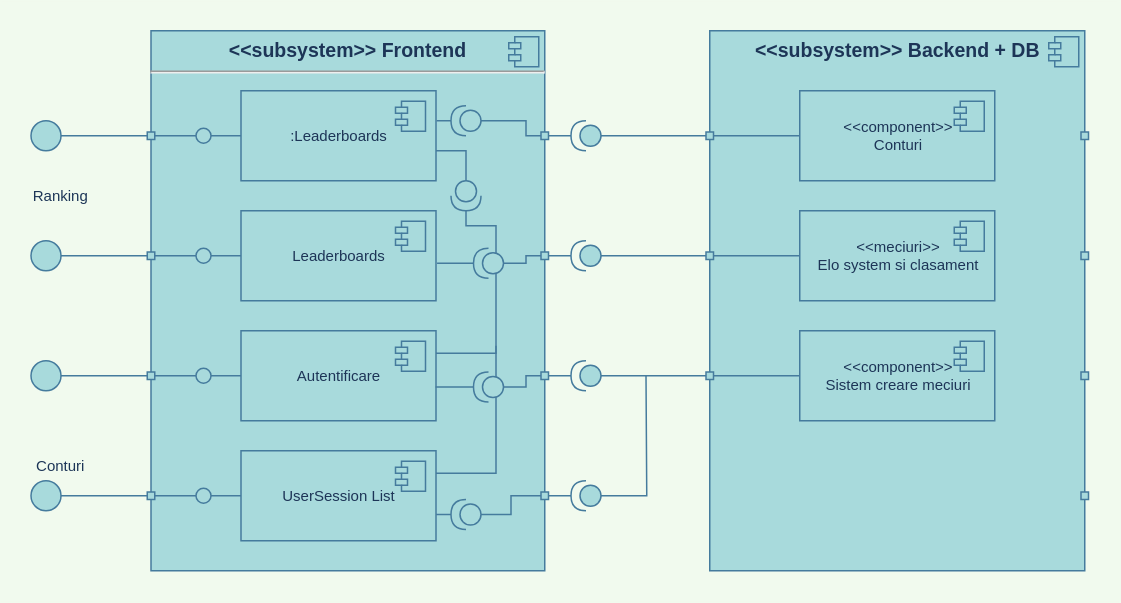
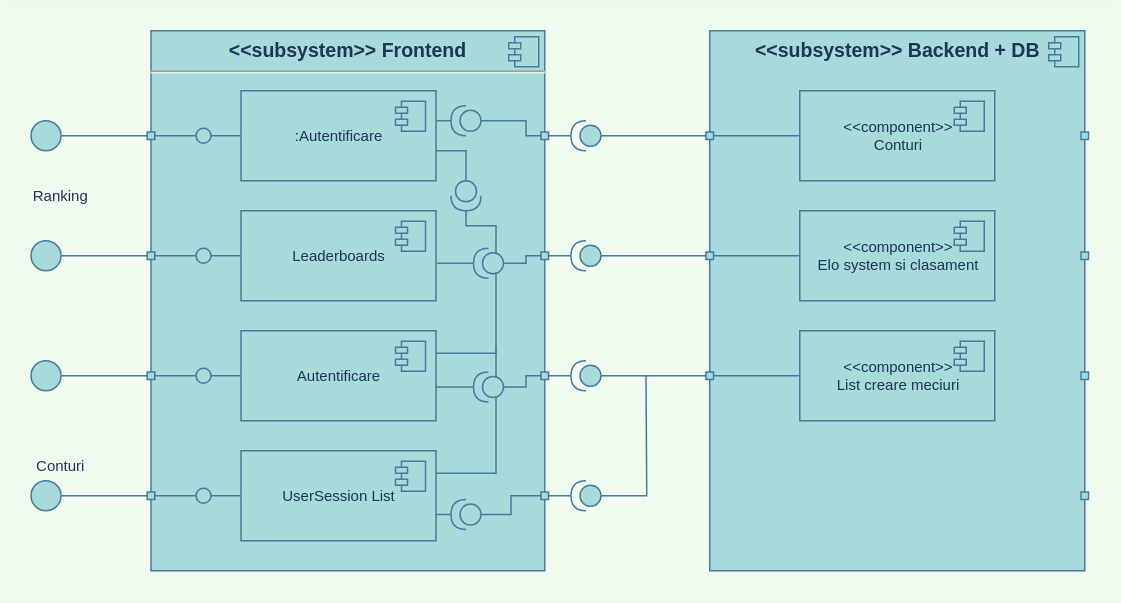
node ":Leaderboards": label ":Leaderboards" -> ":Autentificare"
node "<<meciuri>> Elo system si clasament": label "<<meciuri>> Elo system si clasament" -> "<<component>> Elo system si clasament"
node "<<component>> Sistem creare meciuri": label "<<component>> Sistem creare meciuri" -> "<<component>> List creare meciuri"
